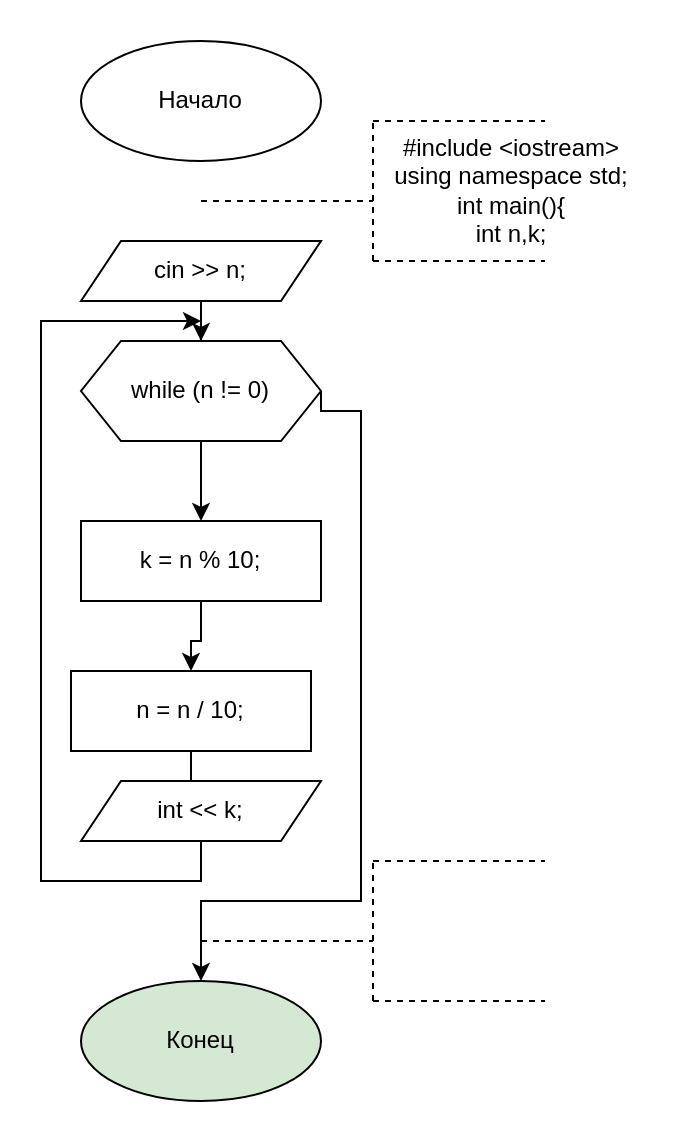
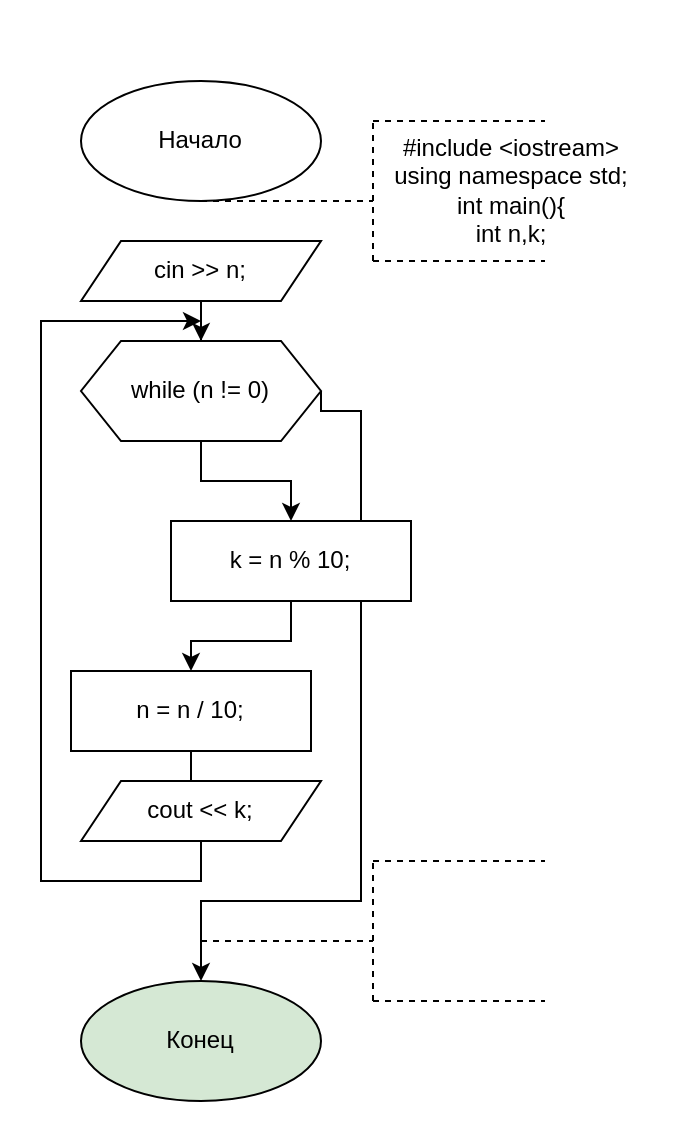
node "Начало": moved (201, 101) -> (201, 141)
node "k = n % 10;": moved (201, 561) -> (291, 561)
node "int << k;": label "int << k;" -> "cout << k;"
